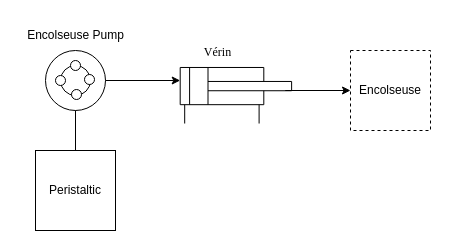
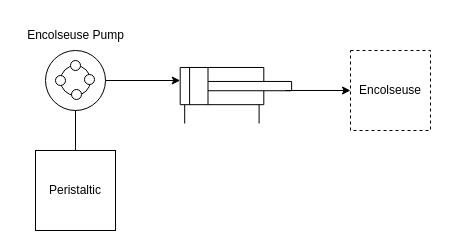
node "Vérin": removed
